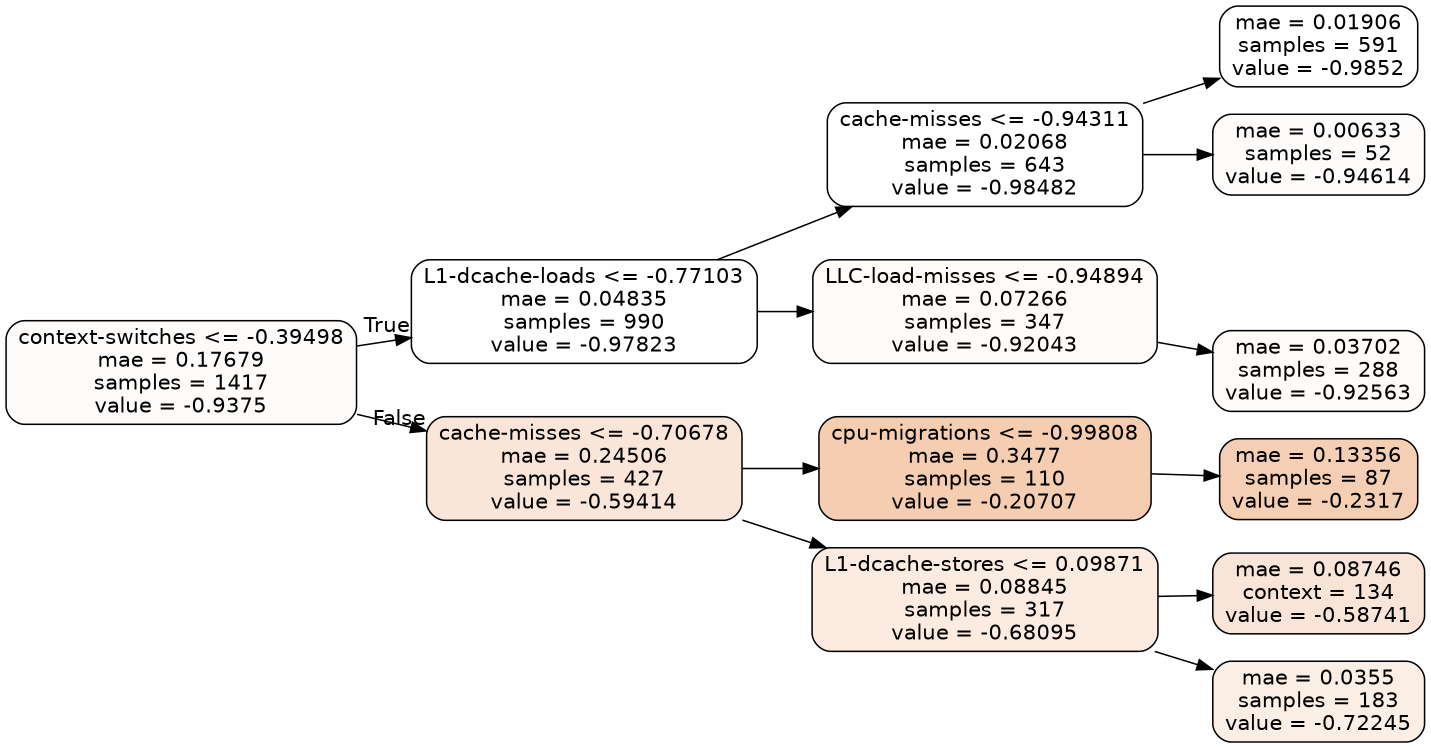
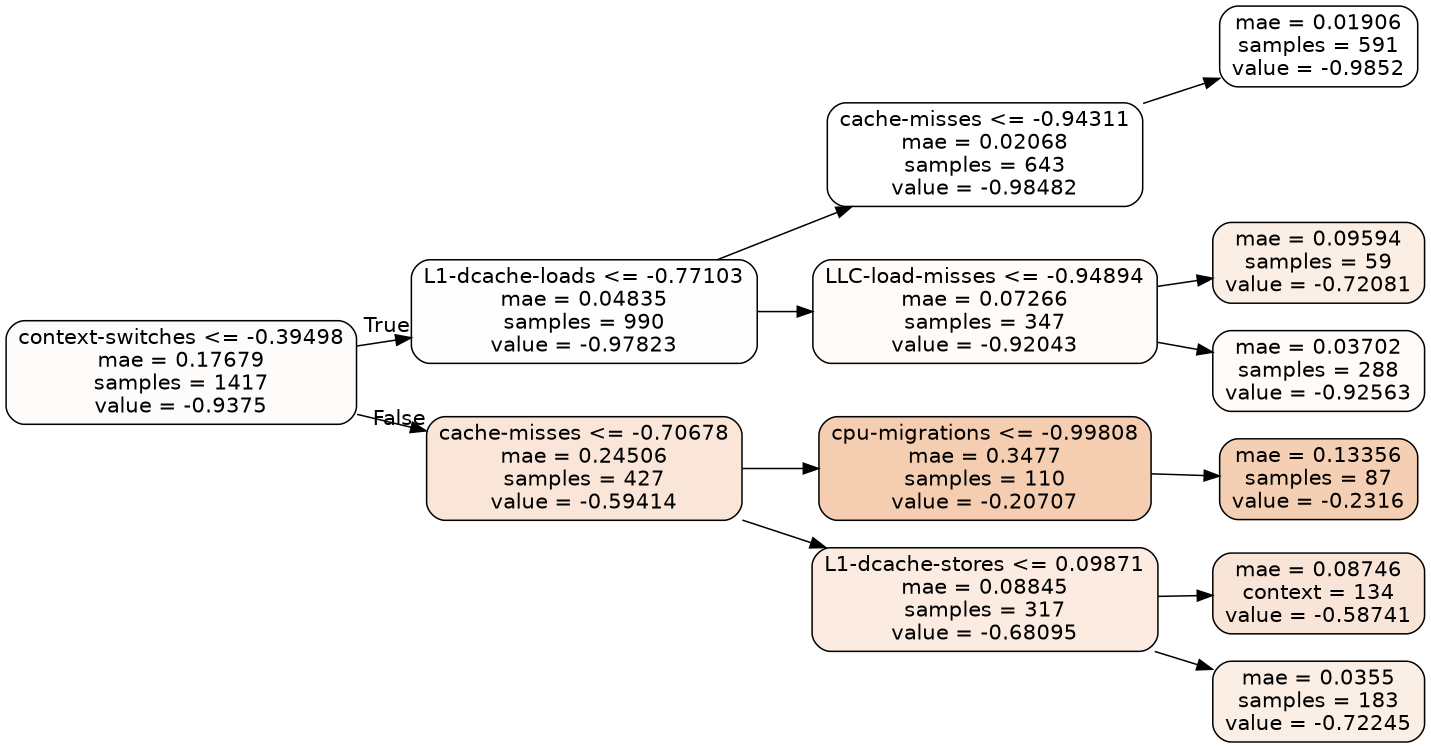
node "mae = 0.00633 samples = 52 value = -0.94614": removed
node "mae = 0.09594 samples = 59 value = -0.72081": added
node "mae = 0.13356 samples = 87 value = -0.2317": label "mae = 0.13356 samples = 87 value = -0.2317" -> "mae = 0.13356 samples = 87 value = -0.2316"
